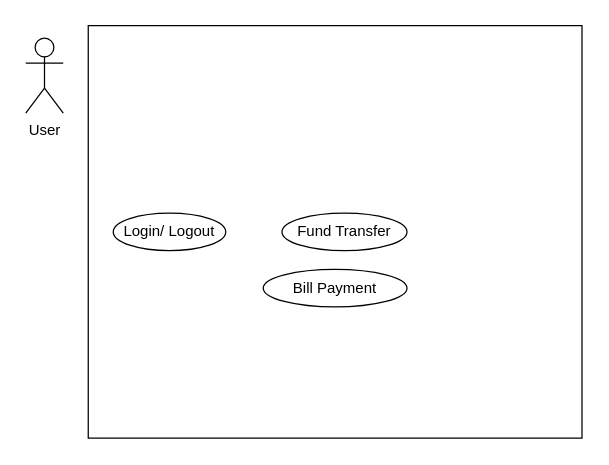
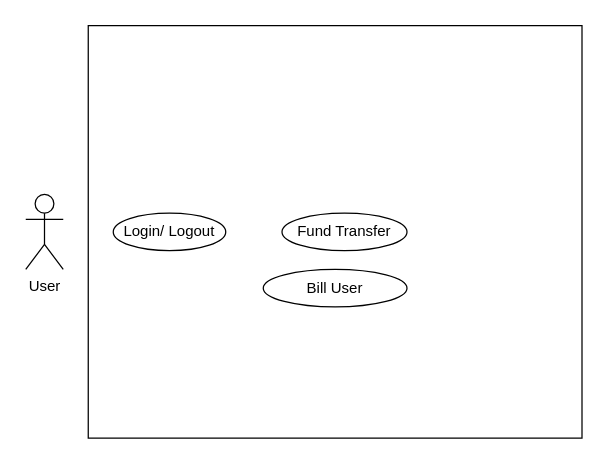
node "User": moved (44, 76) -> (44, 232)
node "Bill Payment": label "Bill Payment" -> "Bill User"
